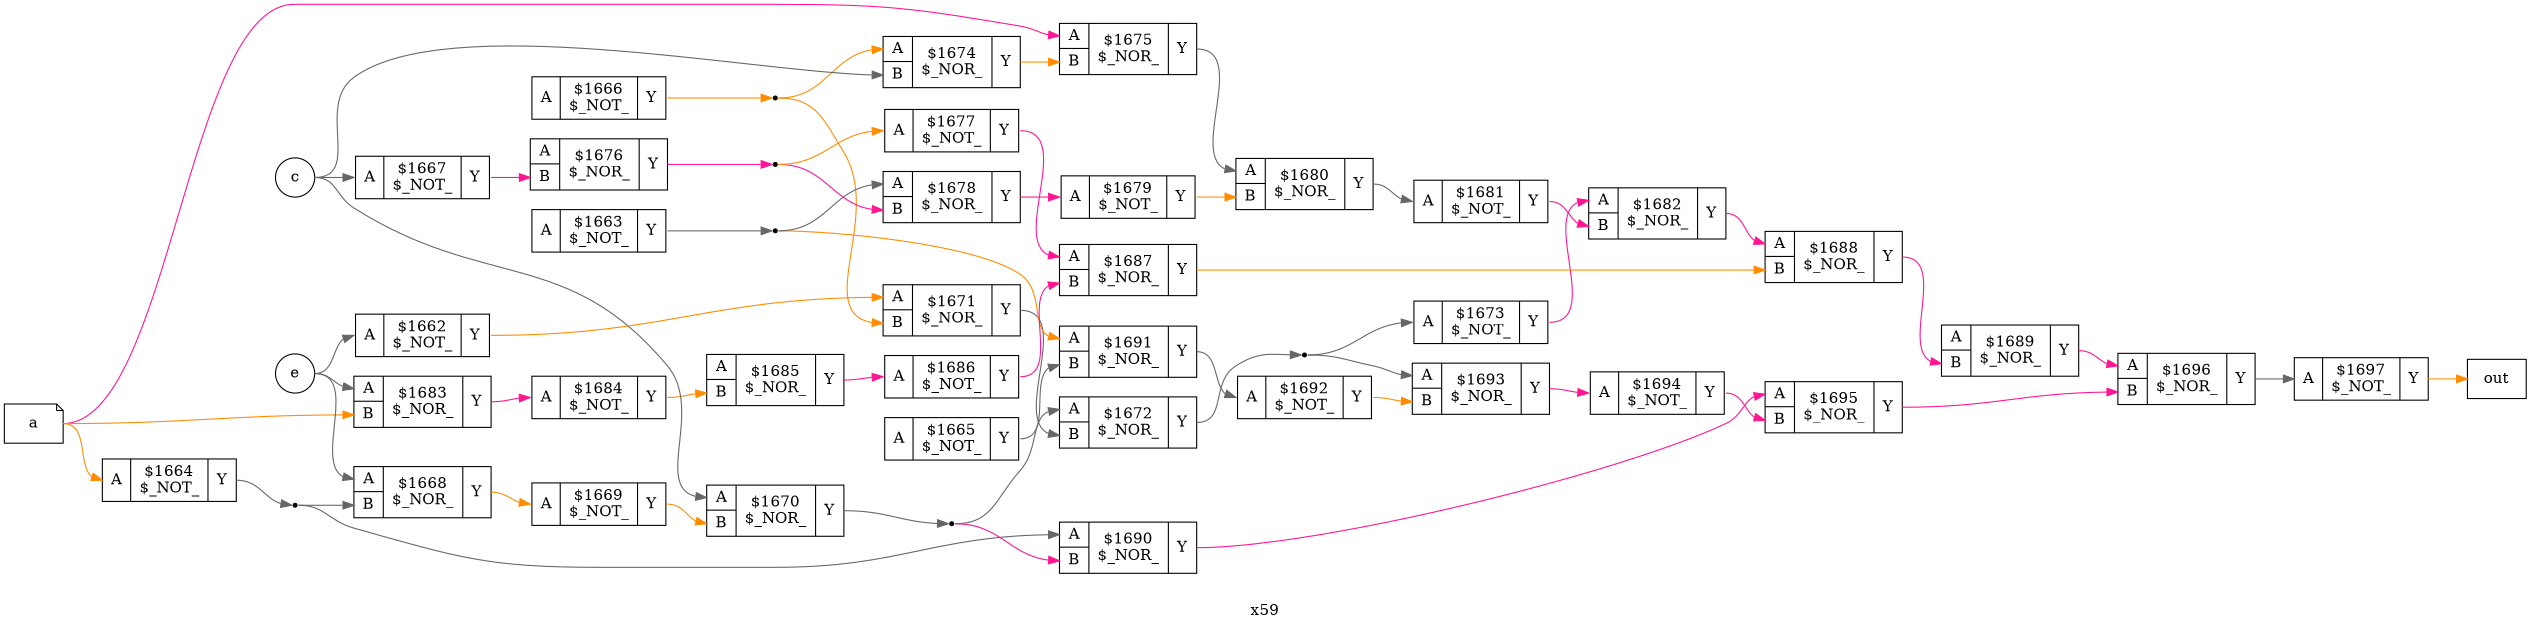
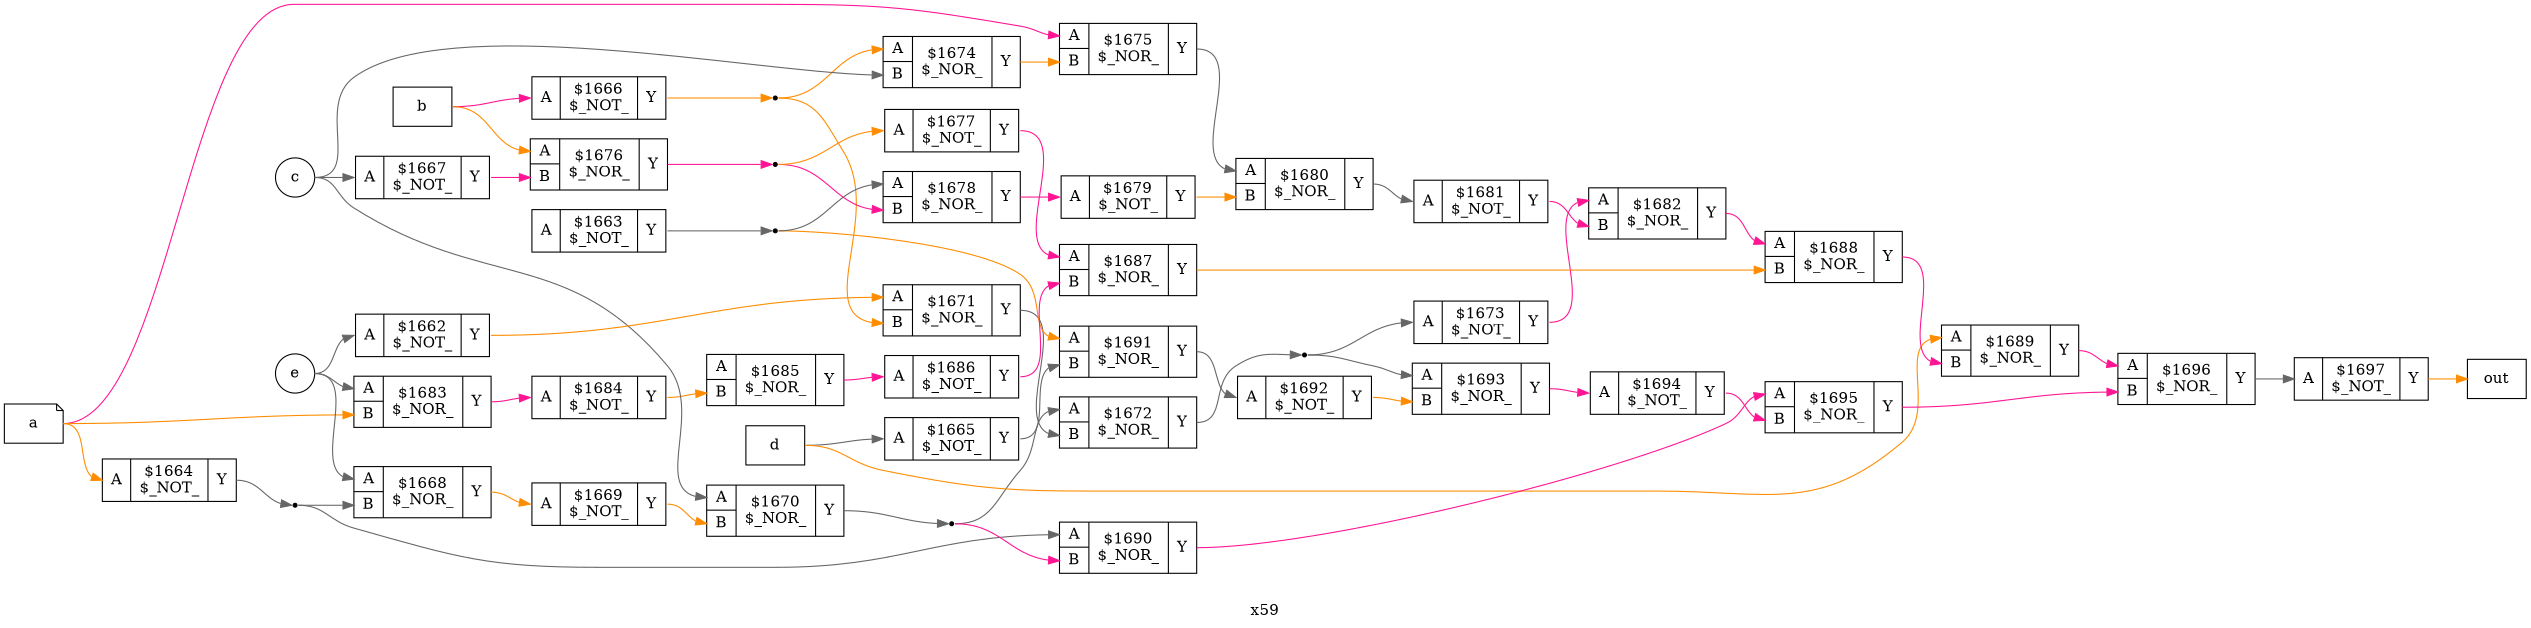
node "b": added
node "d": added
